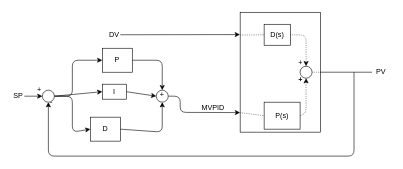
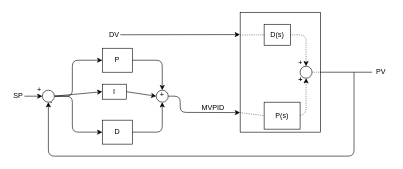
node "D": moved (105, 129) -> (117, 132)
